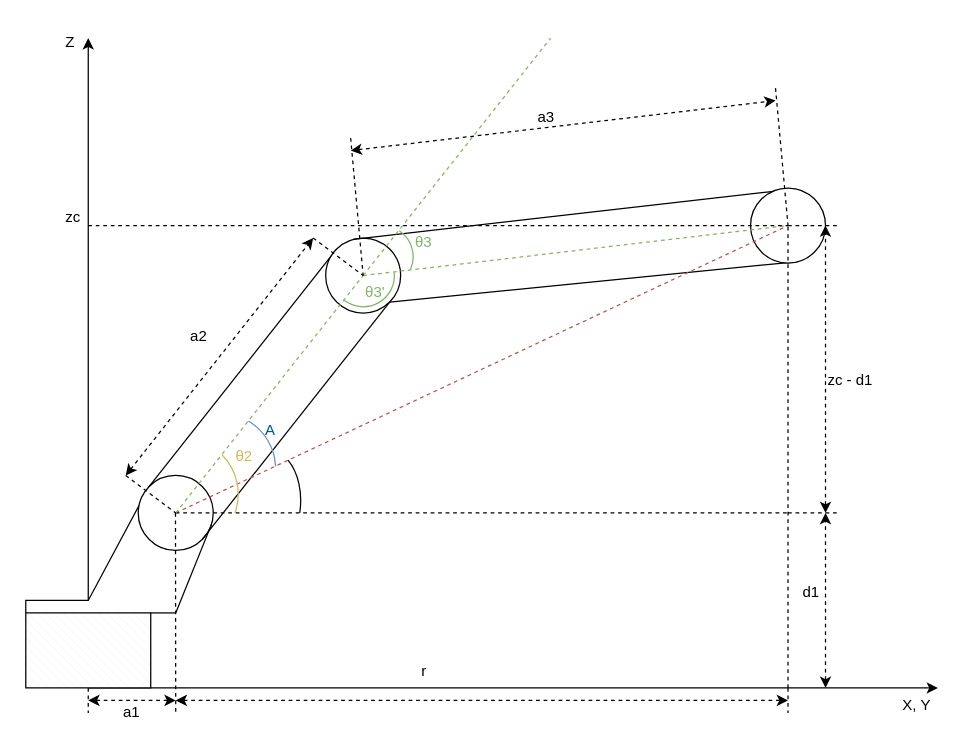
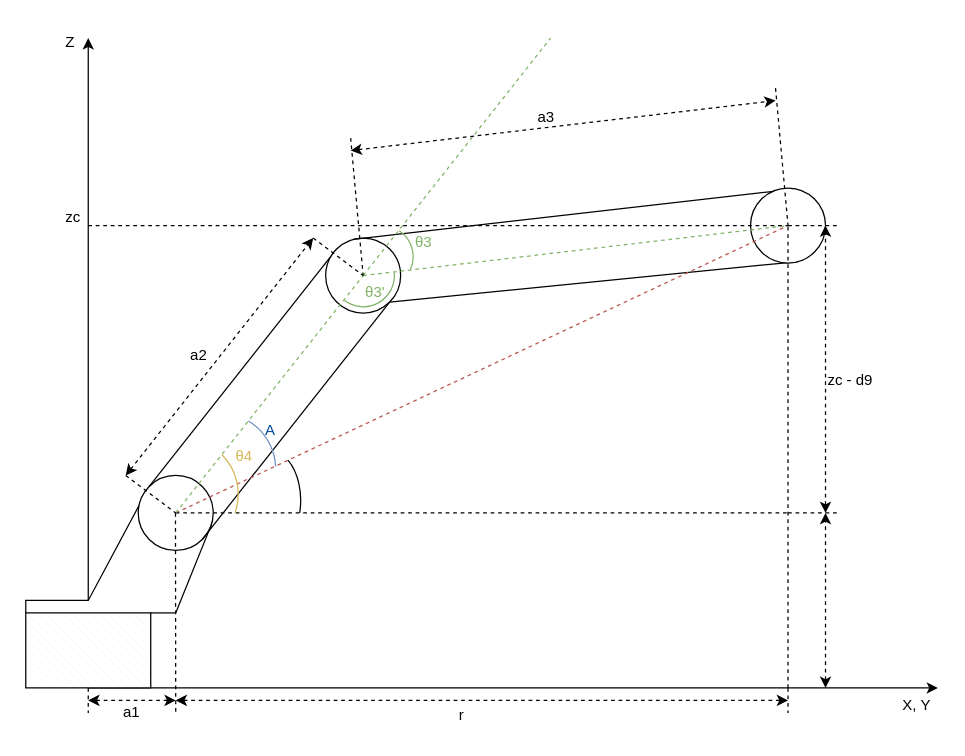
node "a2": moved (201, 332) -> (201, 351)
node "zc - d1": label "zc - d1" -> "zc - d9"
node "θ2": label "θ2" -> "θ4"
node "d1": removed
node "r": moved (438, 669) -> (476, 713)
